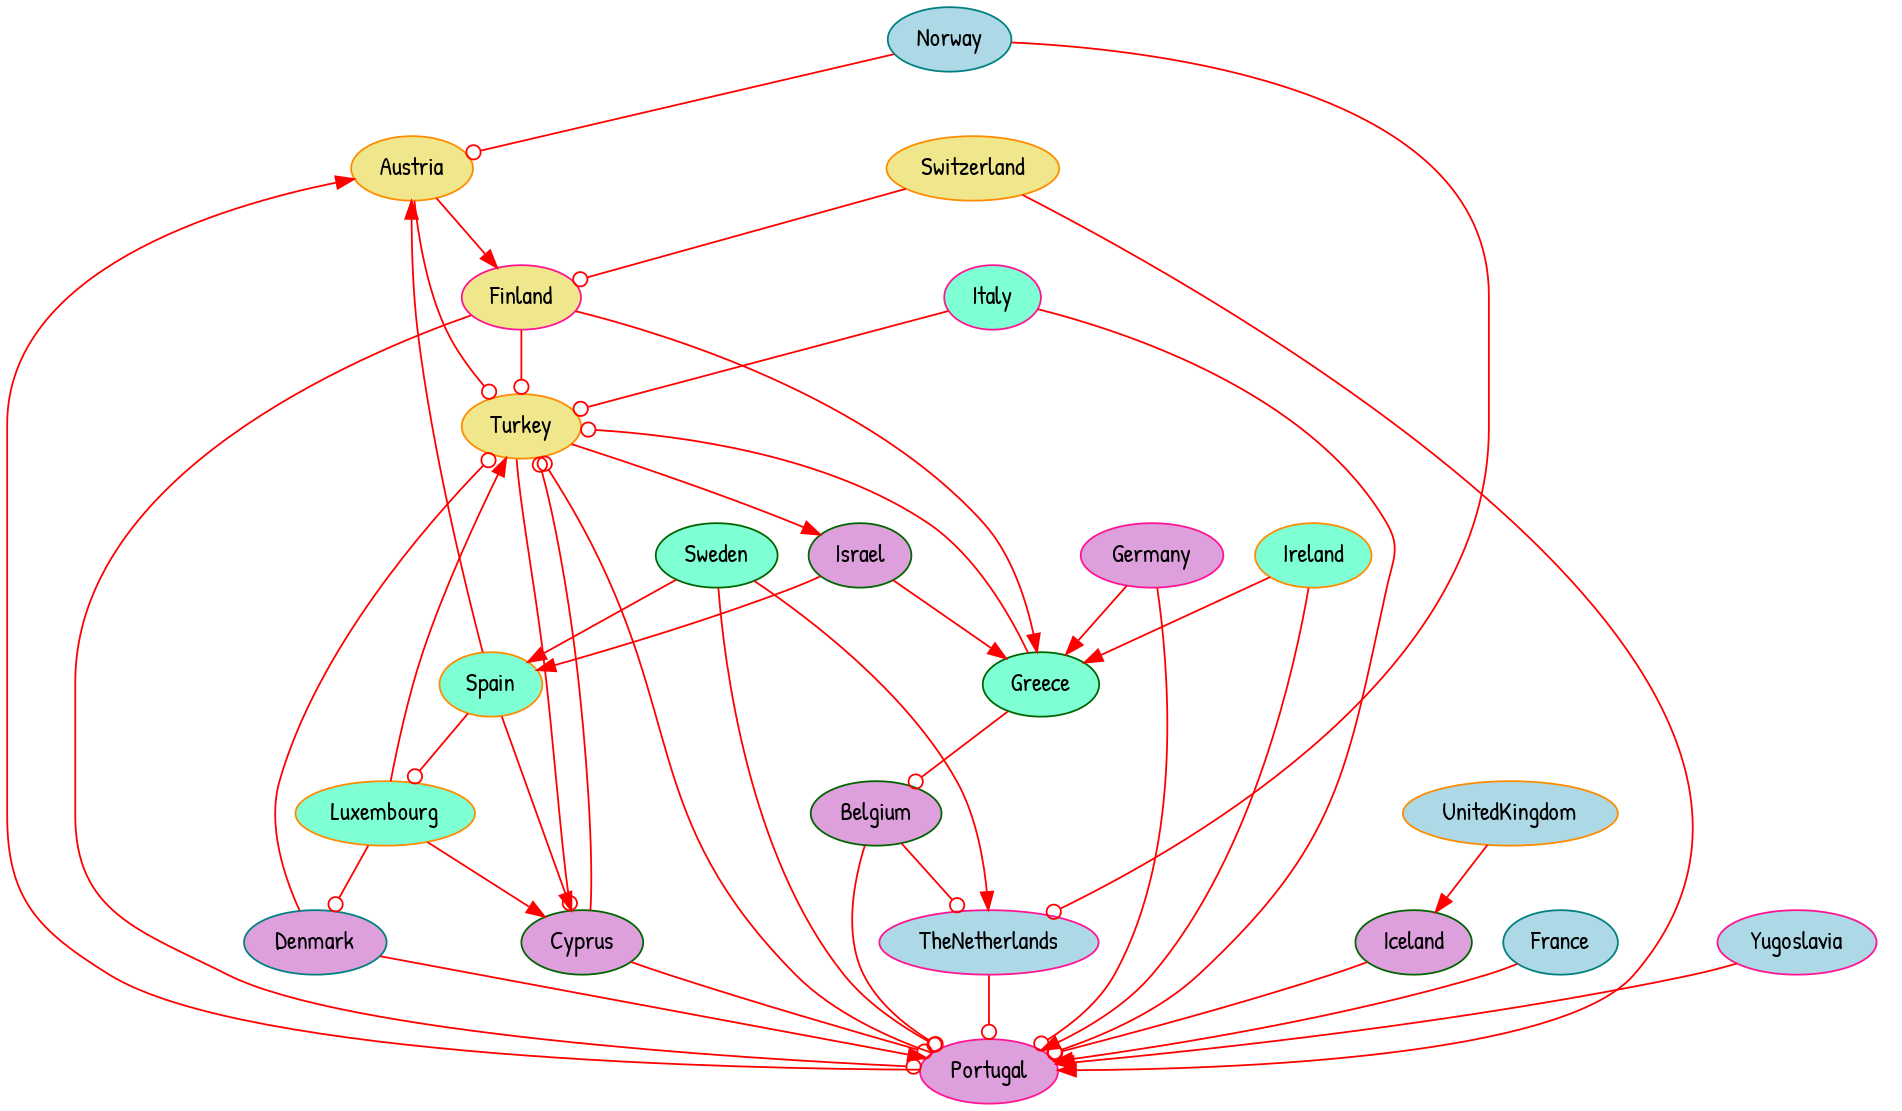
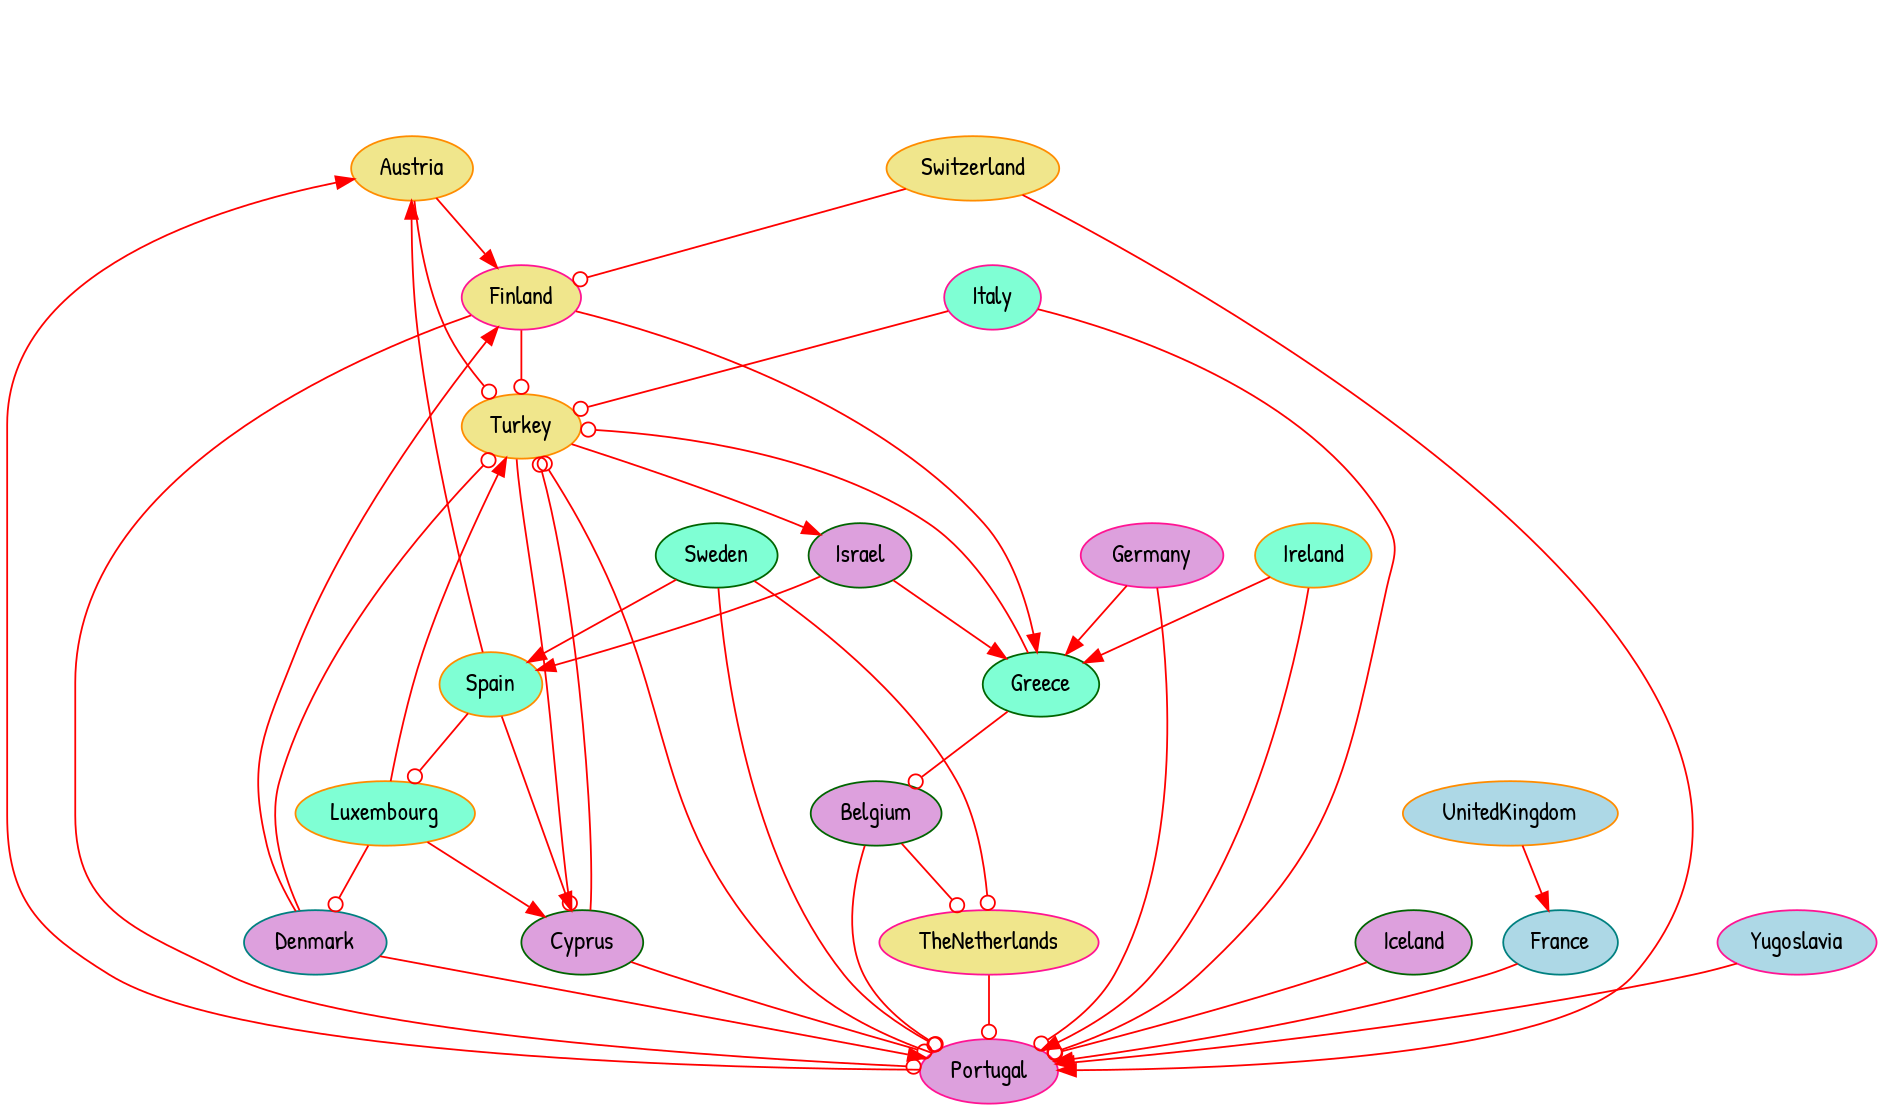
node "Norway": removed
edge "Denmark" -> "Finland": added
edge "Sweden" -> "TheNetherlands": arrowhead normal -> odot
edge "UnitedKingdom" -> "Iceland": now "UnitedKingdom" -> "France"
node "TheNetherlands": fillcolor lightblue -> khaki
